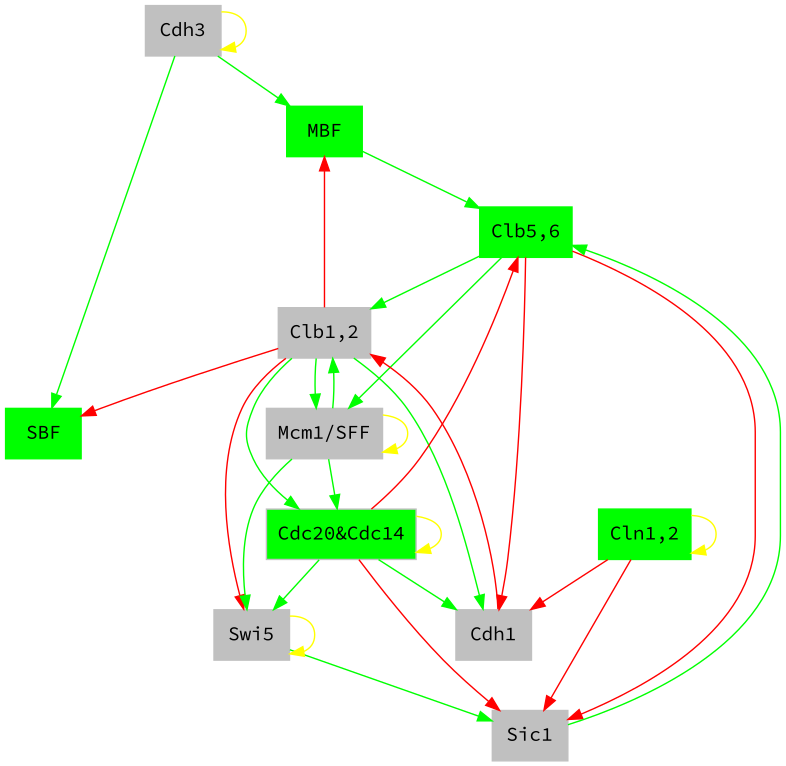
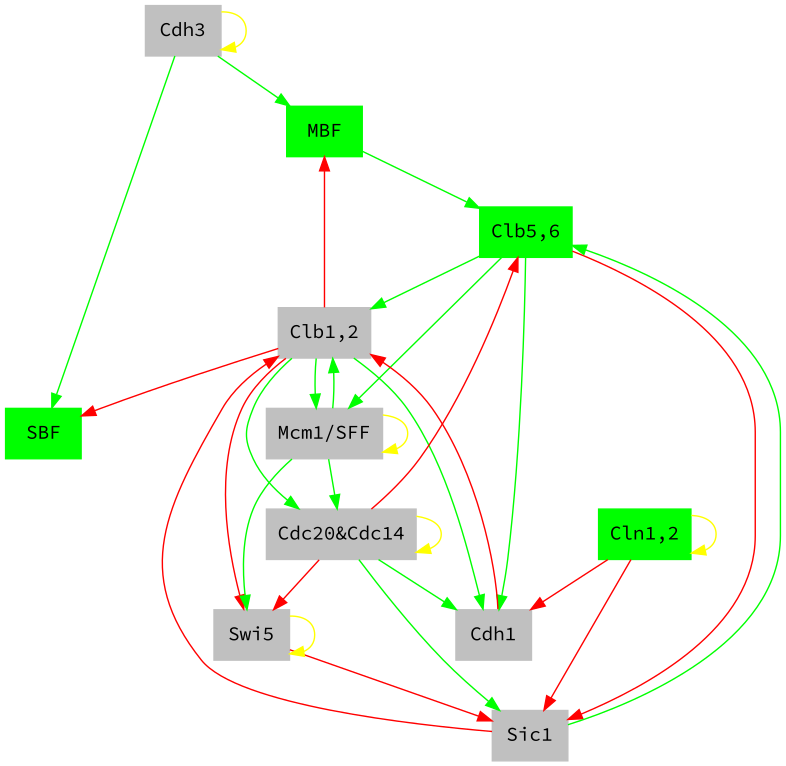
edge "Clb5,6" -> "Cdh1": color red -> green
node "Cdc20&Cdc14": fillcolor green -> gray
edge "Cdc20&Cdc14" -> "Swi5": color green -> red
edge "Cdc20&Cdc14" -> "Sic1": color red -> green
edge "Sic1" -> "Clb1,2": added
edge "Swi5" -> "Sic1": color green -> red
